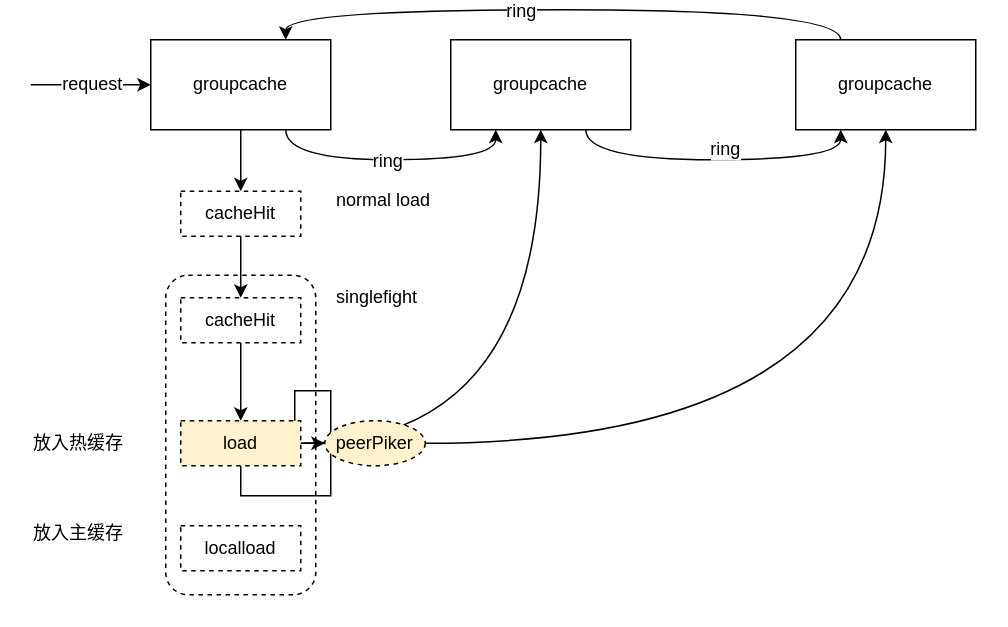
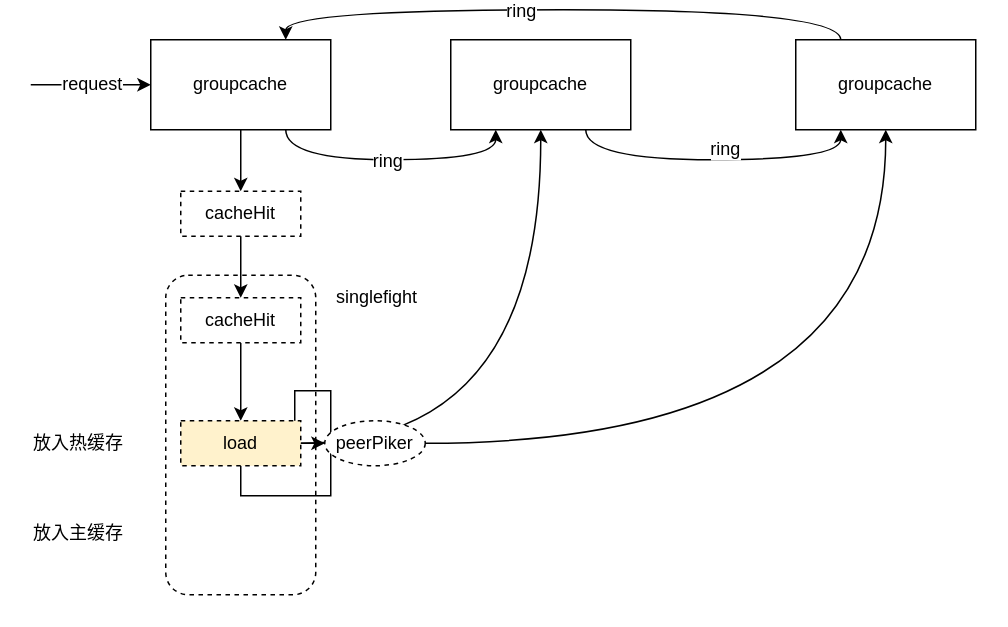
node "normal load": removed
node "peerPiker": fillcolor #fff2cc -> #ffffff
node "localload": removed
